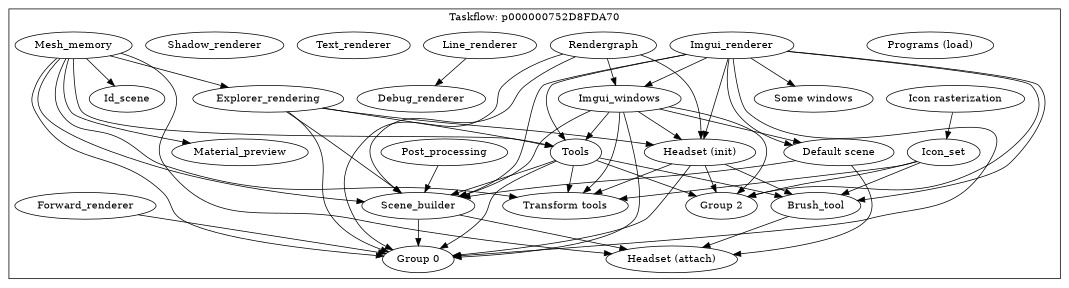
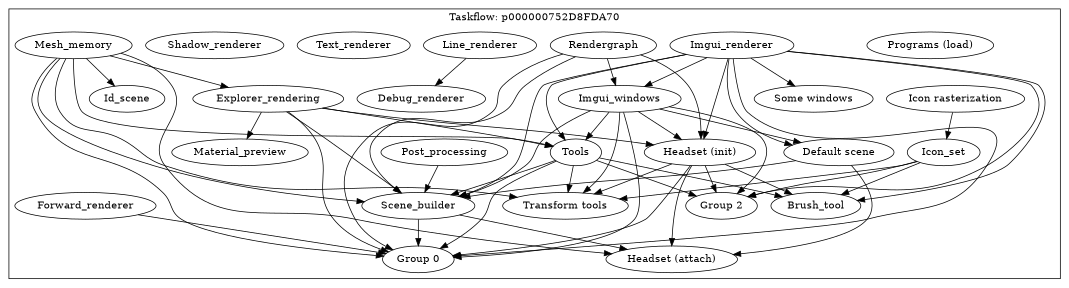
edge "Mesh_memory" -> "Material_preview": now "Explorer_rendering" -> "Material_preview"
edge "Brush_tool" -> "Headset (attach)": now "Headset (init)" -> "Headset (attach)"
